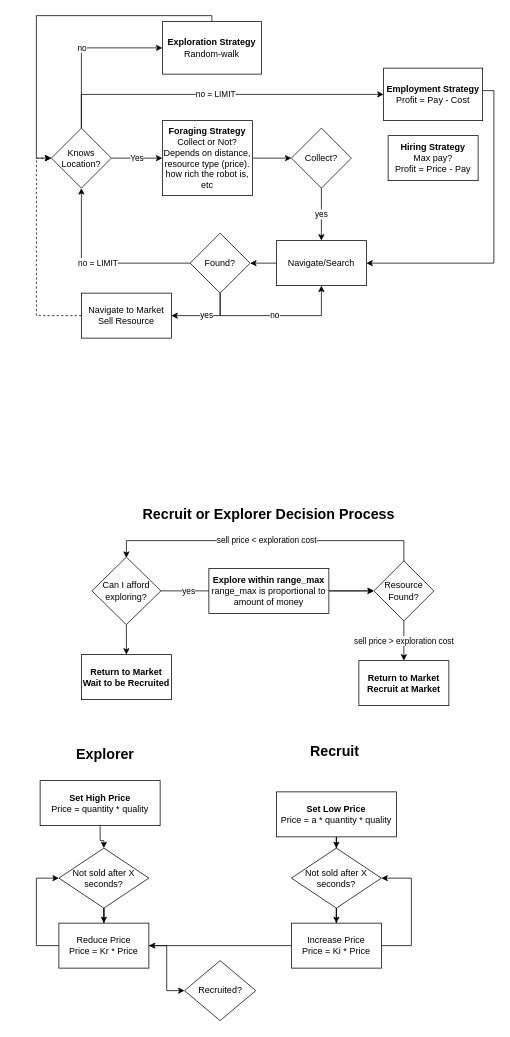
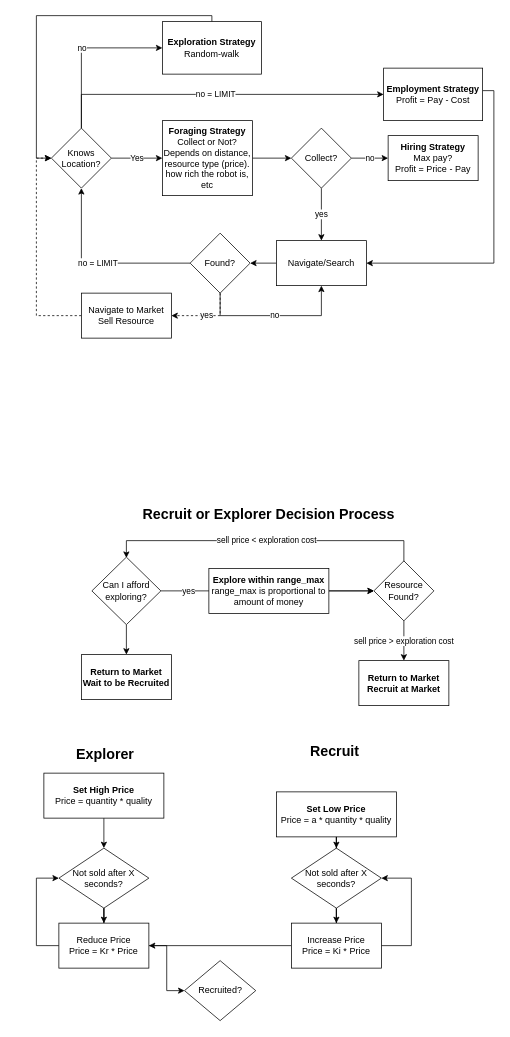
edge "Collect?" -> "Hiring Strategy Max pay? Profit = Price - Pay": added, label "no"
edge "Found?" -> "Navigate to Market Sell Resource": style solid -> dashed
node "Set High Price Price = quantity * quality": moved (100, 803) -> (104, 795)
